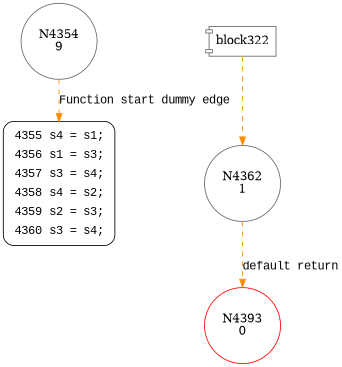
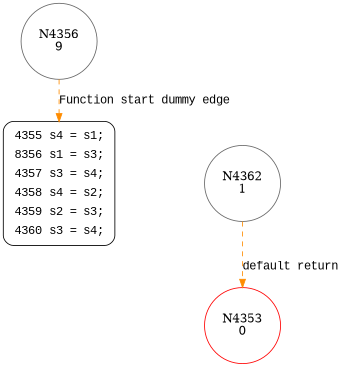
node "N4354 9": label "N4354 9" -> "N4356 9"
node "block322": removed
node "4355": text "4356" -> "8356"
node "N4393 0": label "N4393 0" -> "N4353 0"
